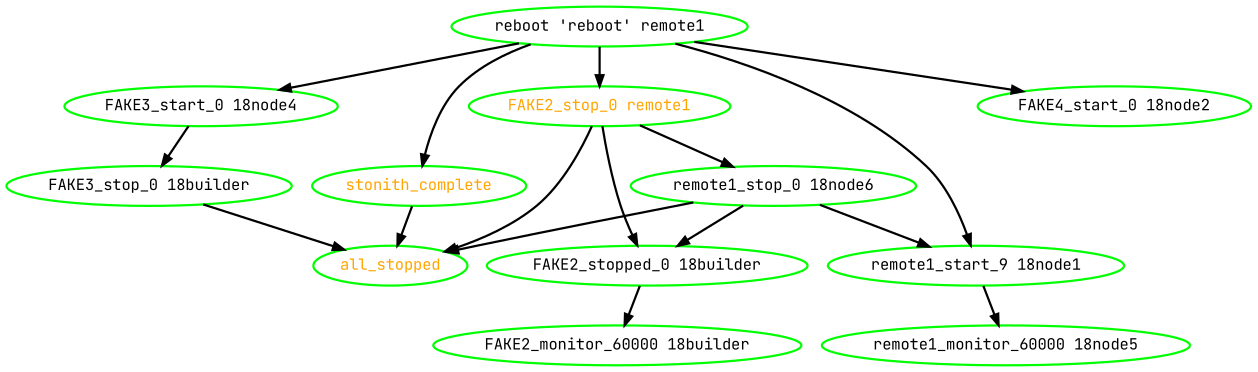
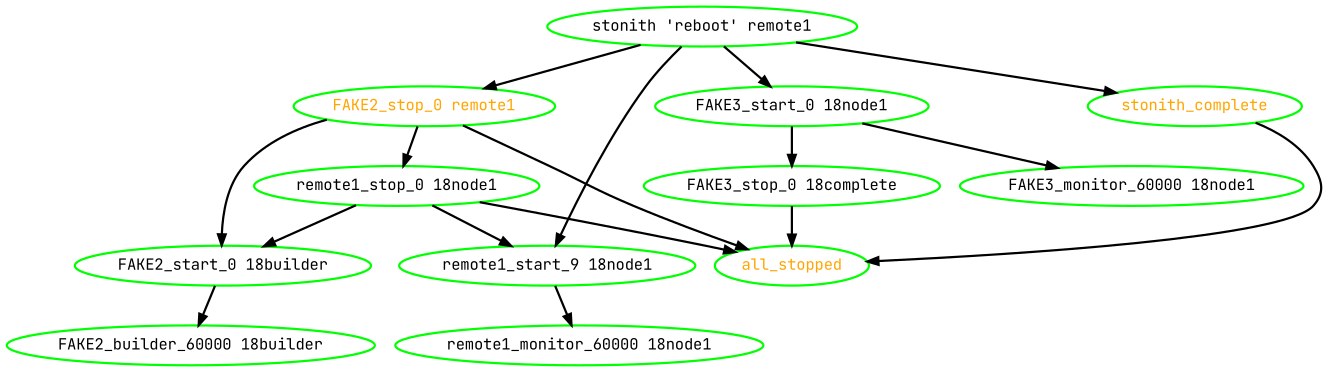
node "reboot 'reboot' remote1": label "reboot 'reboot' remote1" -> "stonith 'reboot' remote1"
node "FAKE3_start_0 18node4": label "FAKE3_start_0 18node4" -> "FAKE3_start_0 18node1"
node "FAKE4_start_0 18node2": removed
node "FAKE3_stop_0 18builder": label "FAKE3_stop_0 18builder" -> "FAKE3_stop_0 18complete"
node "remote1_stop_0 18node6": label "remote1_stop_0 18node6" -> "remote1_stop_0 18node1"
node "FAKE3_monitor_60000 18node1": added
node "FAKE2_stopped_0 18builder": label "FAKE2_stopped_0 18builder" -> "FAKE2_start_0 18builder"
node "FAKE2_monitor_60000 18builder": label "FAKE2_monitor_60000 18builder" -> "FAKE2_builder_60000 18builder"
node "remote1_monitor_60000 18node5": label "remote1_monitor_60000 18node5" -> "remote1_monitor_60000 18node1"
